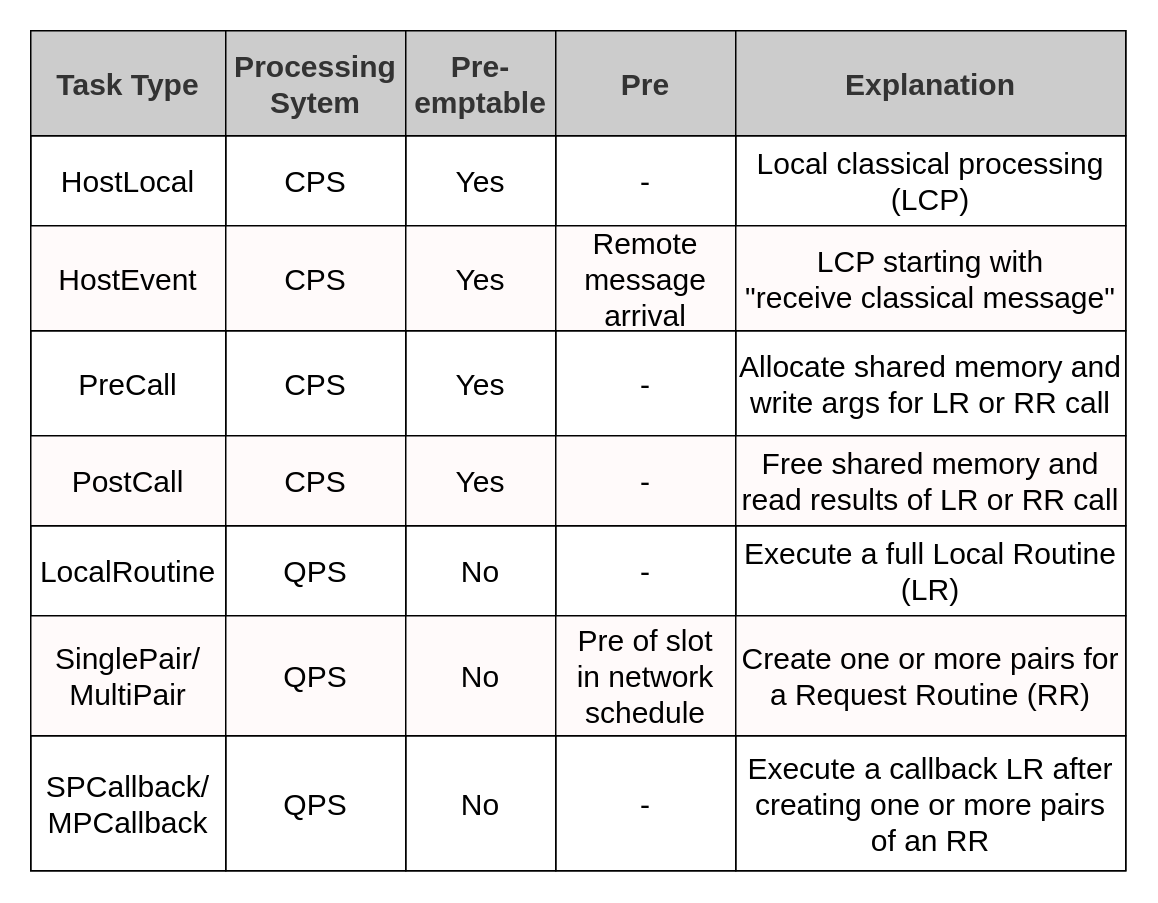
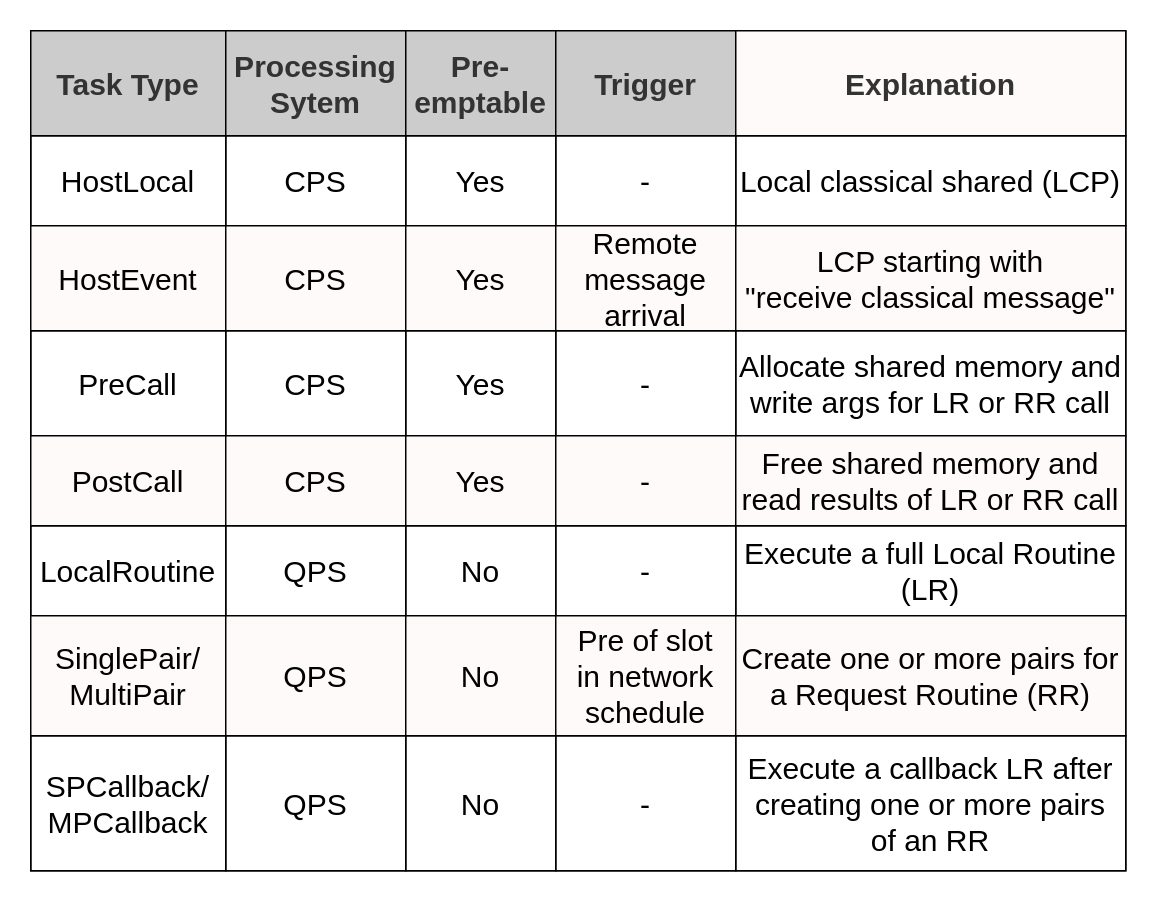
node "Pre": label "Pre" -> "Trigger"
node "Explanation": fillcolor #cccccc -> #fffafa
node "Local classical processing (LCP)": label "Local classical processing (LCP)" -> "Local classical shared (LCP)"
